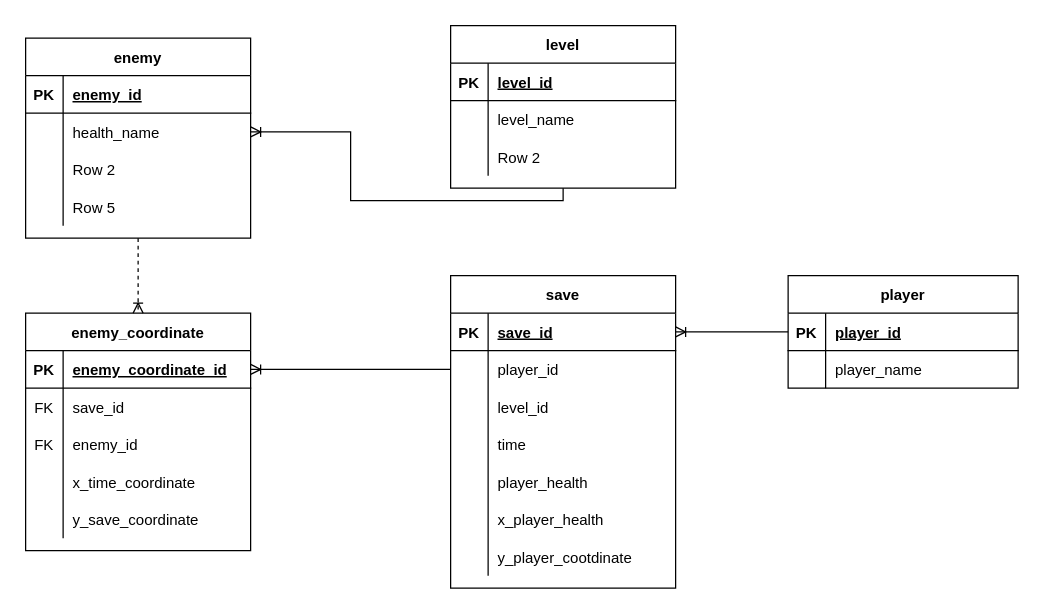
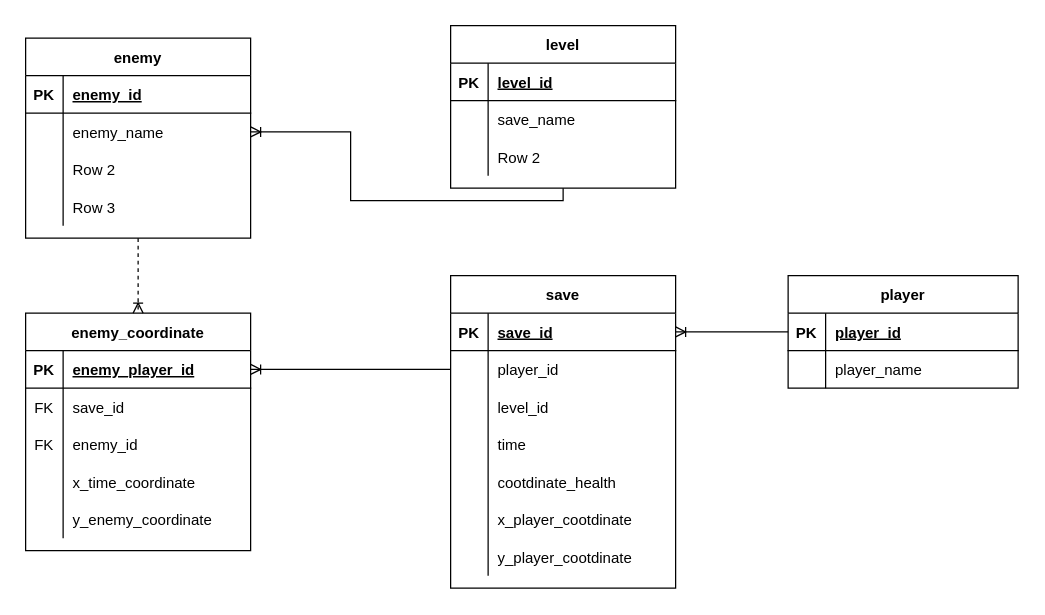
node "level_name": label "level_name" -> "save_name"
node "health_name": label "health_name" -> "enemy_name"
node "Row 5": label "Row 5" -> "Row 3"
node "enemy_coordinate_id": label "enemy_coordinate_id" -> "enemy_player_id"
node "player_health": label "player_health" -> "cootdinate_health"
node "y_save_coordinate": label "y_save_coordinate" -> "y_enemy_coordinate"
node "x_player_health": label "x_player_health" -> "x_player_cootdinate"
